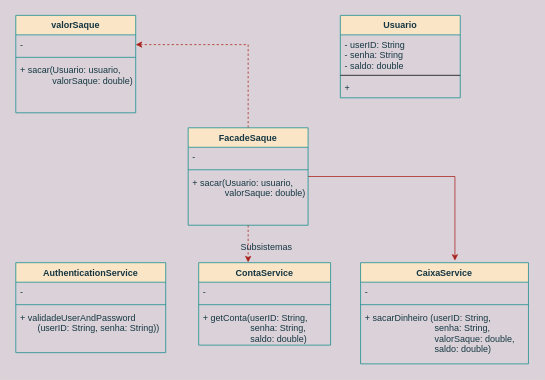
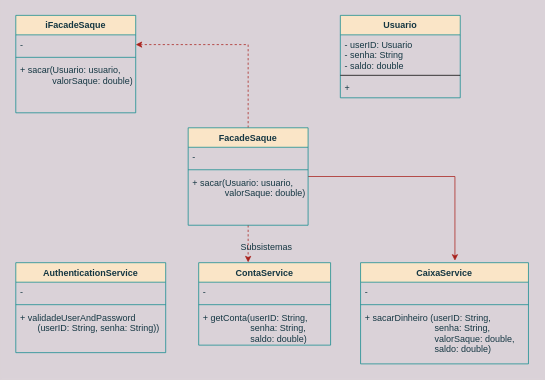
node "valorSaque": label "valorSaque" -> "iFacadeSaque"
node "- userID: String - senha: String - saldo: double": label "- userID: String - senha: String - saldo: double" -> "- userID: Usuario - senha: String - saldo: double"
